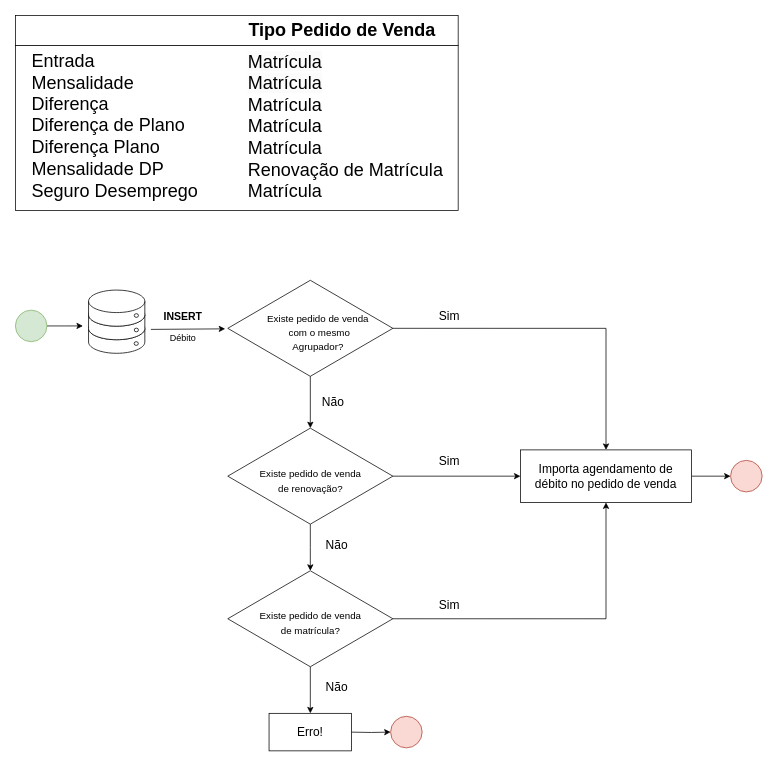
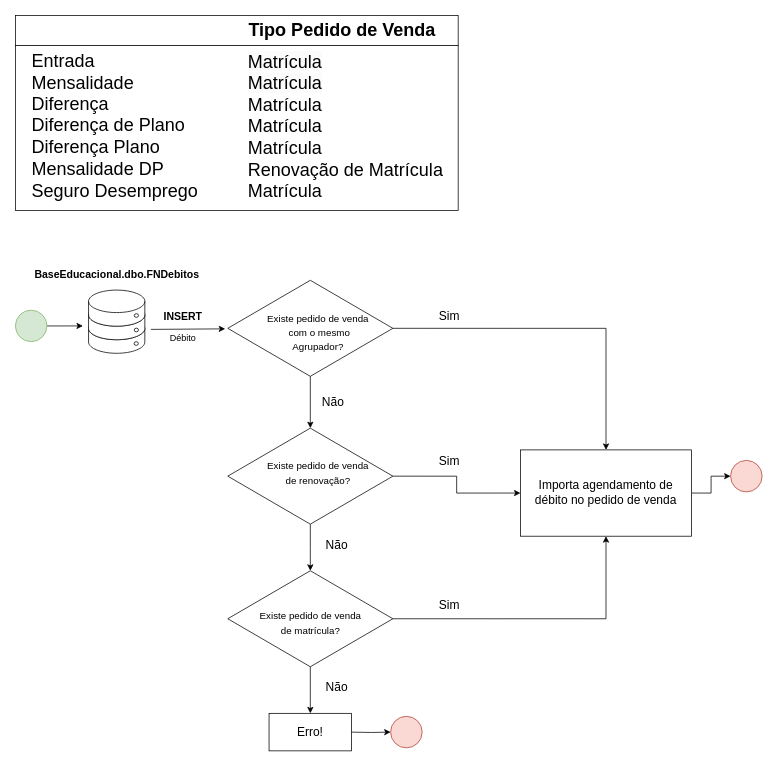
node "BaseEducacional.dbo.FNDebitos": added
node "Importa agendamento de débito no pedido de venda": size 171x53 -> 171x86
node "Existe pedido de venda de renovação?": moved (310, 480) -> (318, 472)
